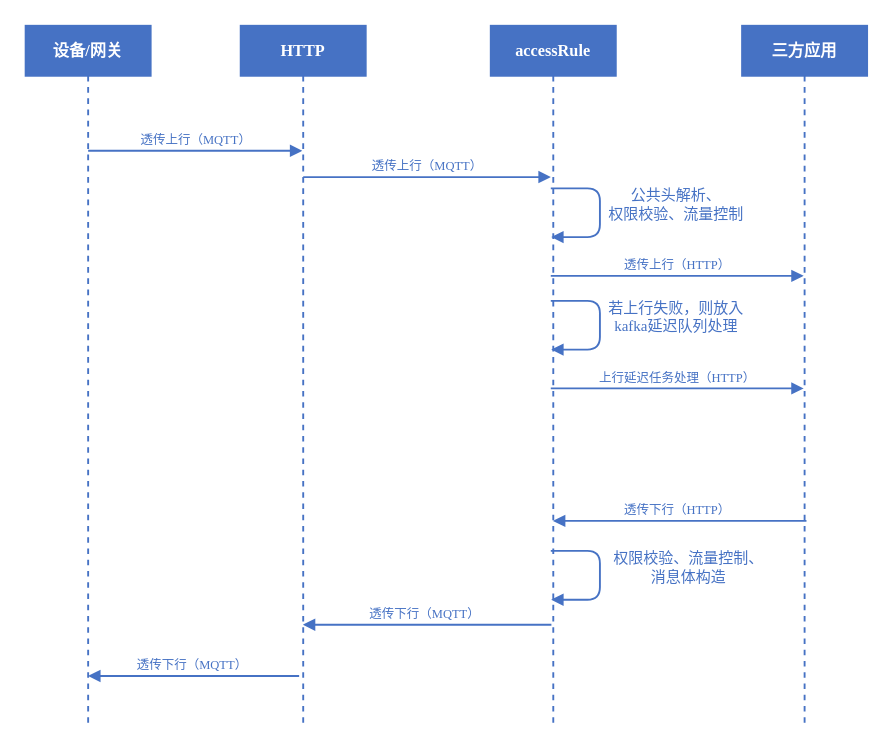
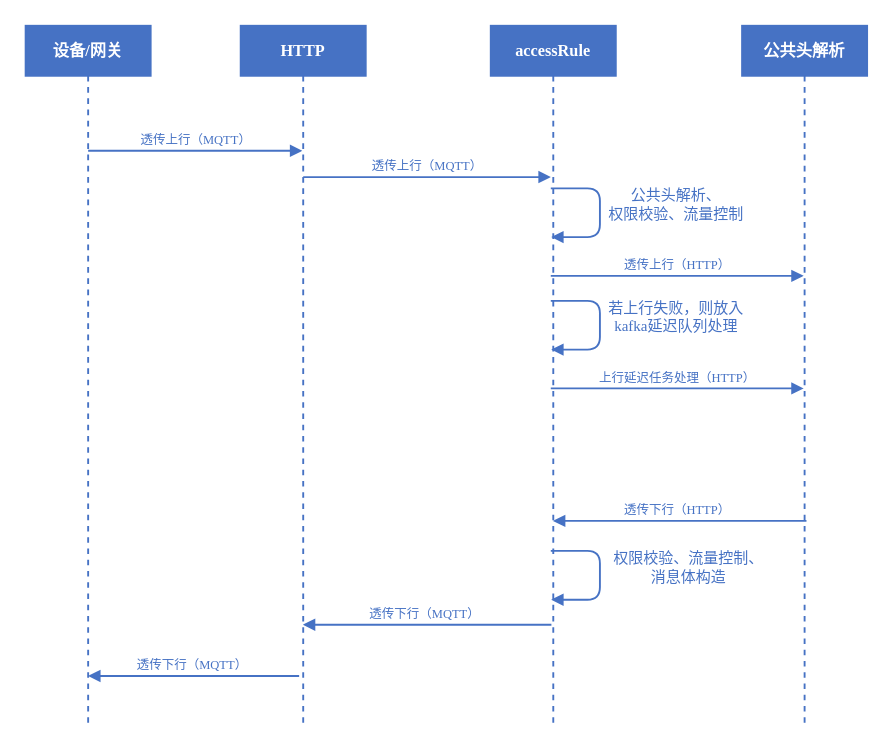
node "三方应用": label "三方应用" -> "公共头解析"
